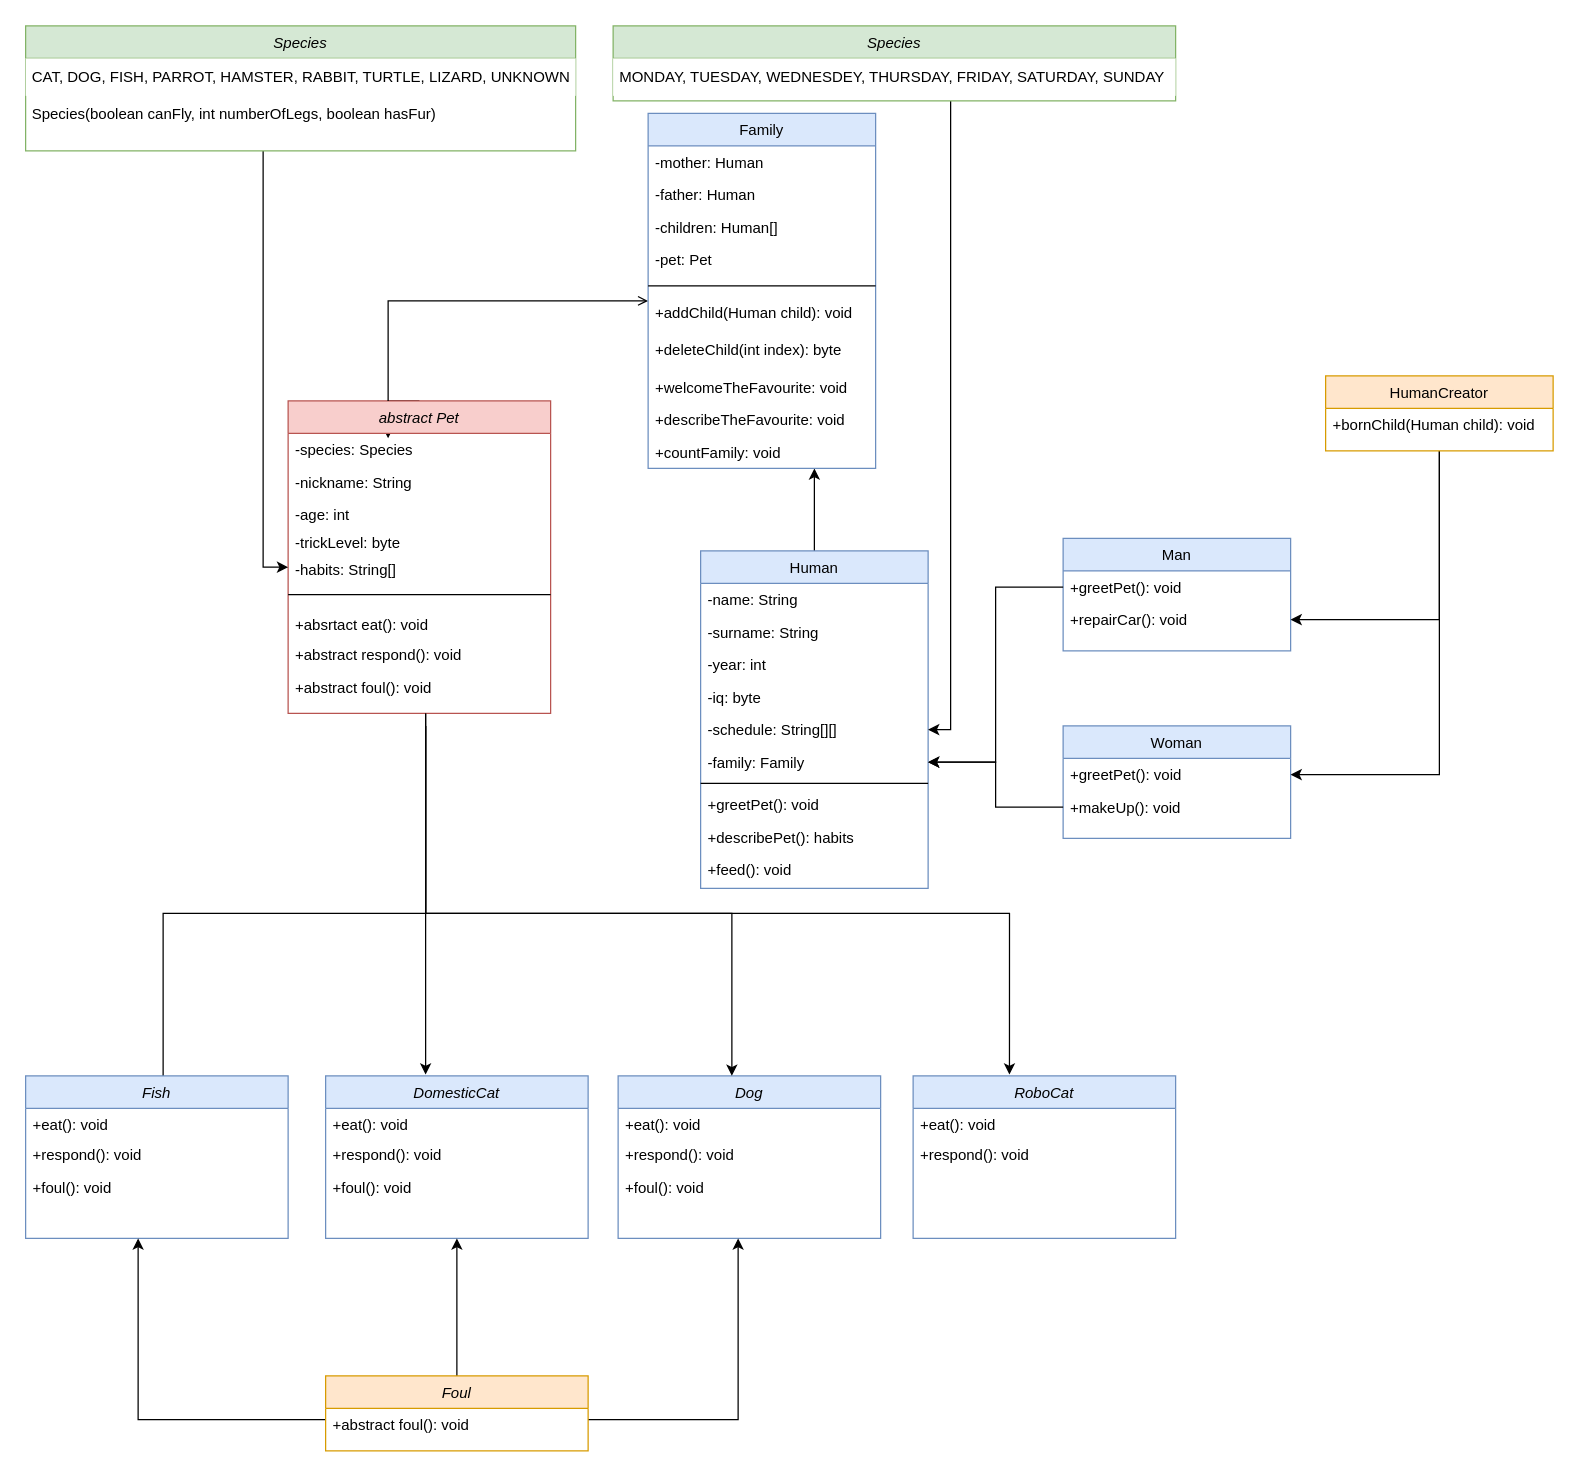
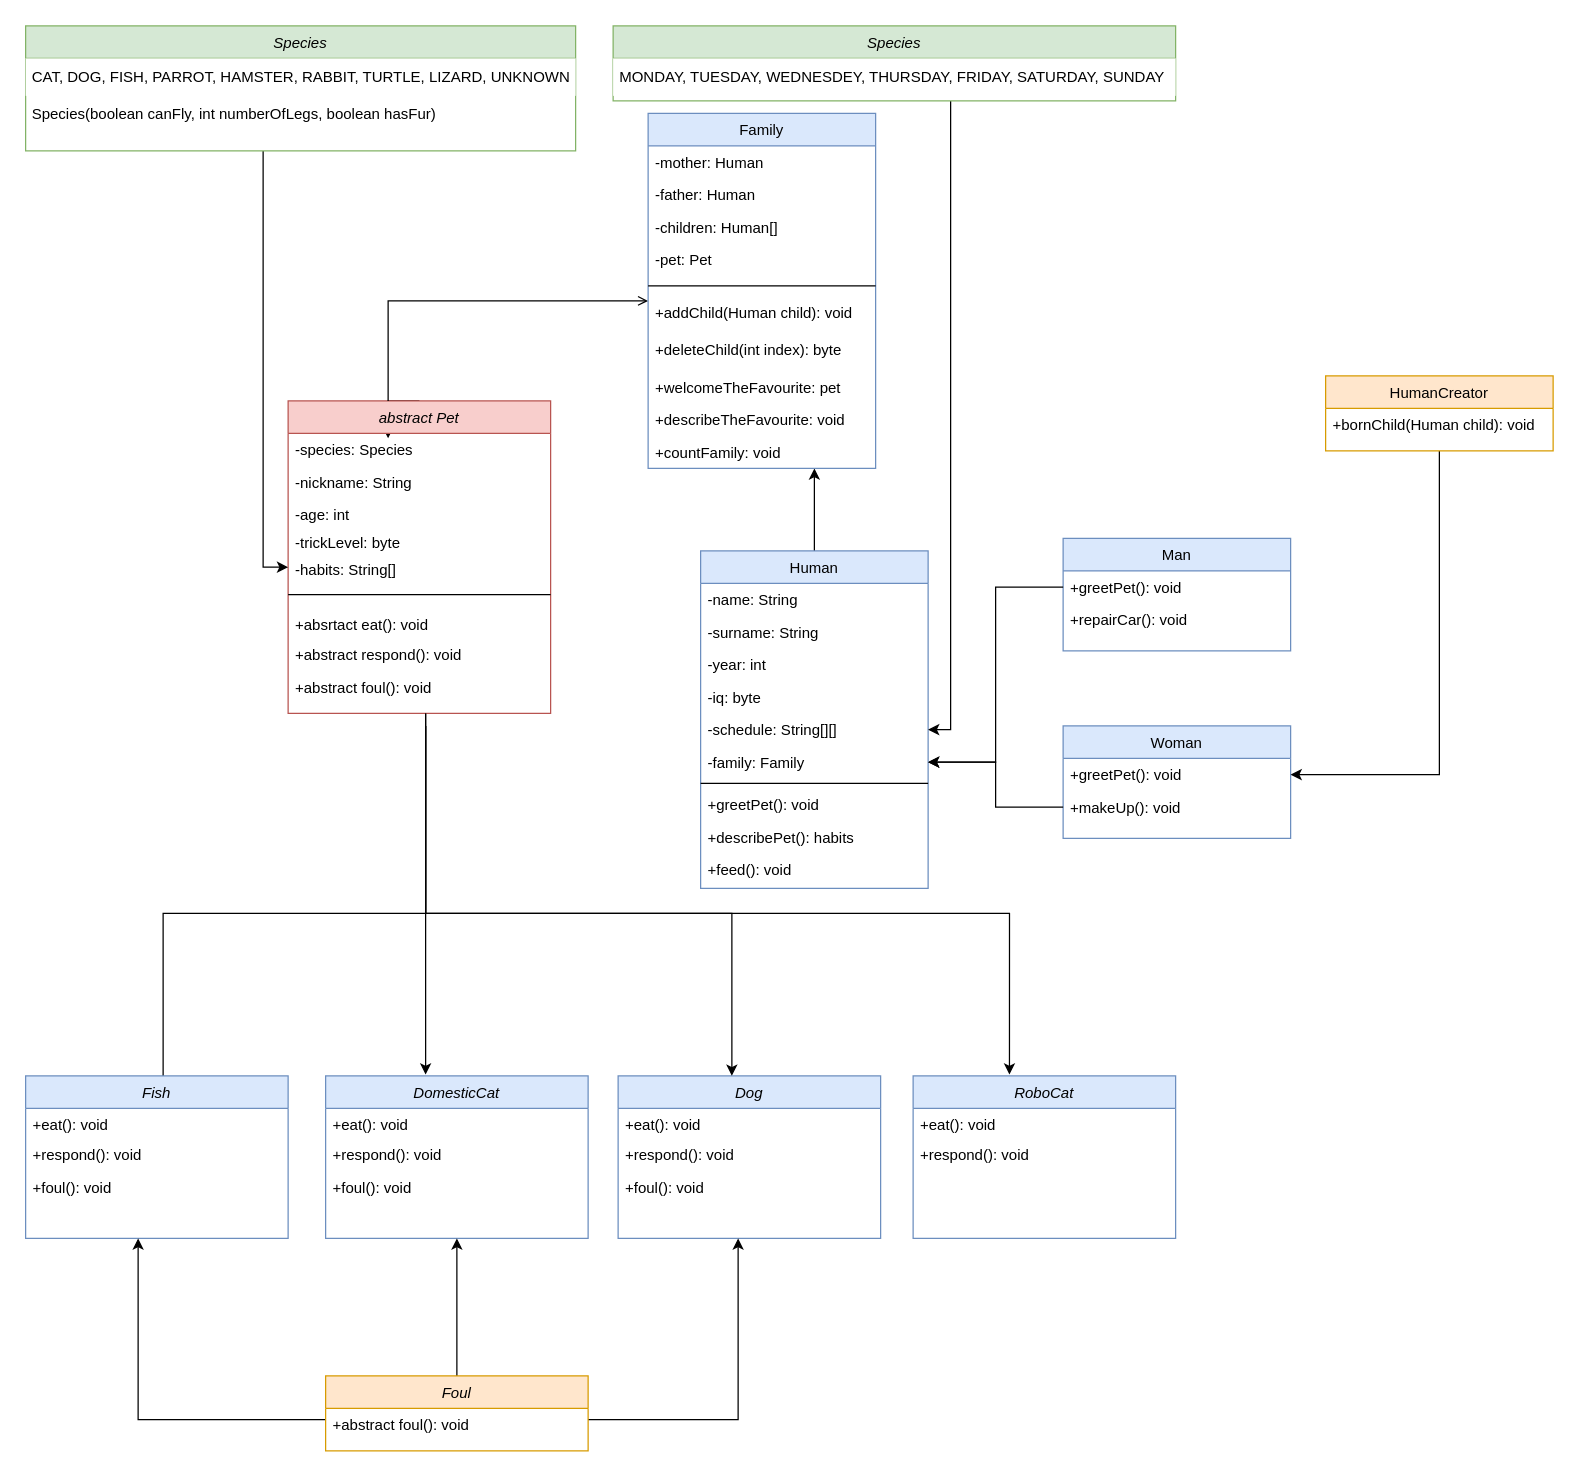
node "+welcomeTheFavourite: void": label "+welcomeTheFavourite: void" -> "+welcomeTheFavourite: pet"
edge "HumanCreator" -> "+repairCar(): void": removed
